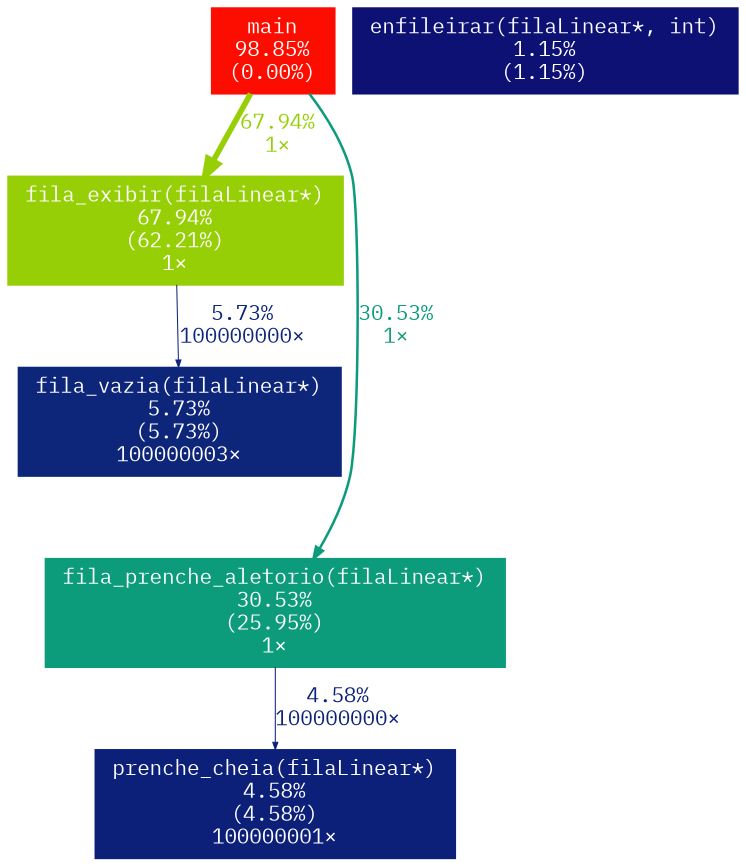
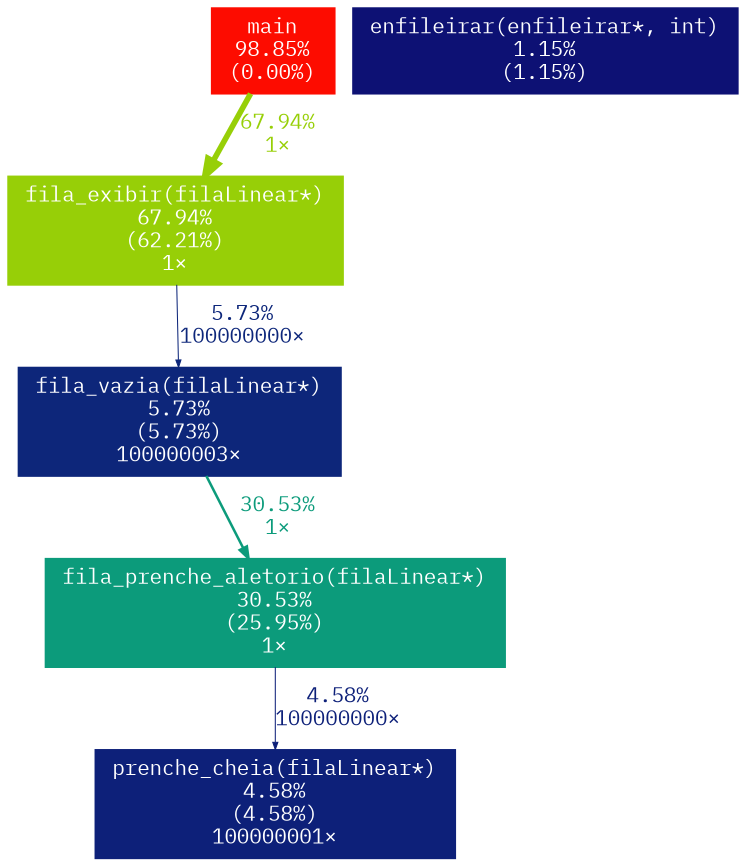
node "enfileirar(filaLinear*, int) 1.15% (1.15%)": label "enfileirar(filaLinear*, int) 1.15% (1.15%)" -> "enfileirar(enfileirar*, int) 1.15% (1.15%)"
edge "main 98.85% (0.00%)" -> "fila_prenche_aletorio(filaLinear*) 30.53% (25.95%) 1×": now "fila_vazia(filaLinear*) 5.73% (5.73%) 100000003×" -> "fila_prenche_aletorio(filaLinear*) 30.53% (25.95%) 1×"
